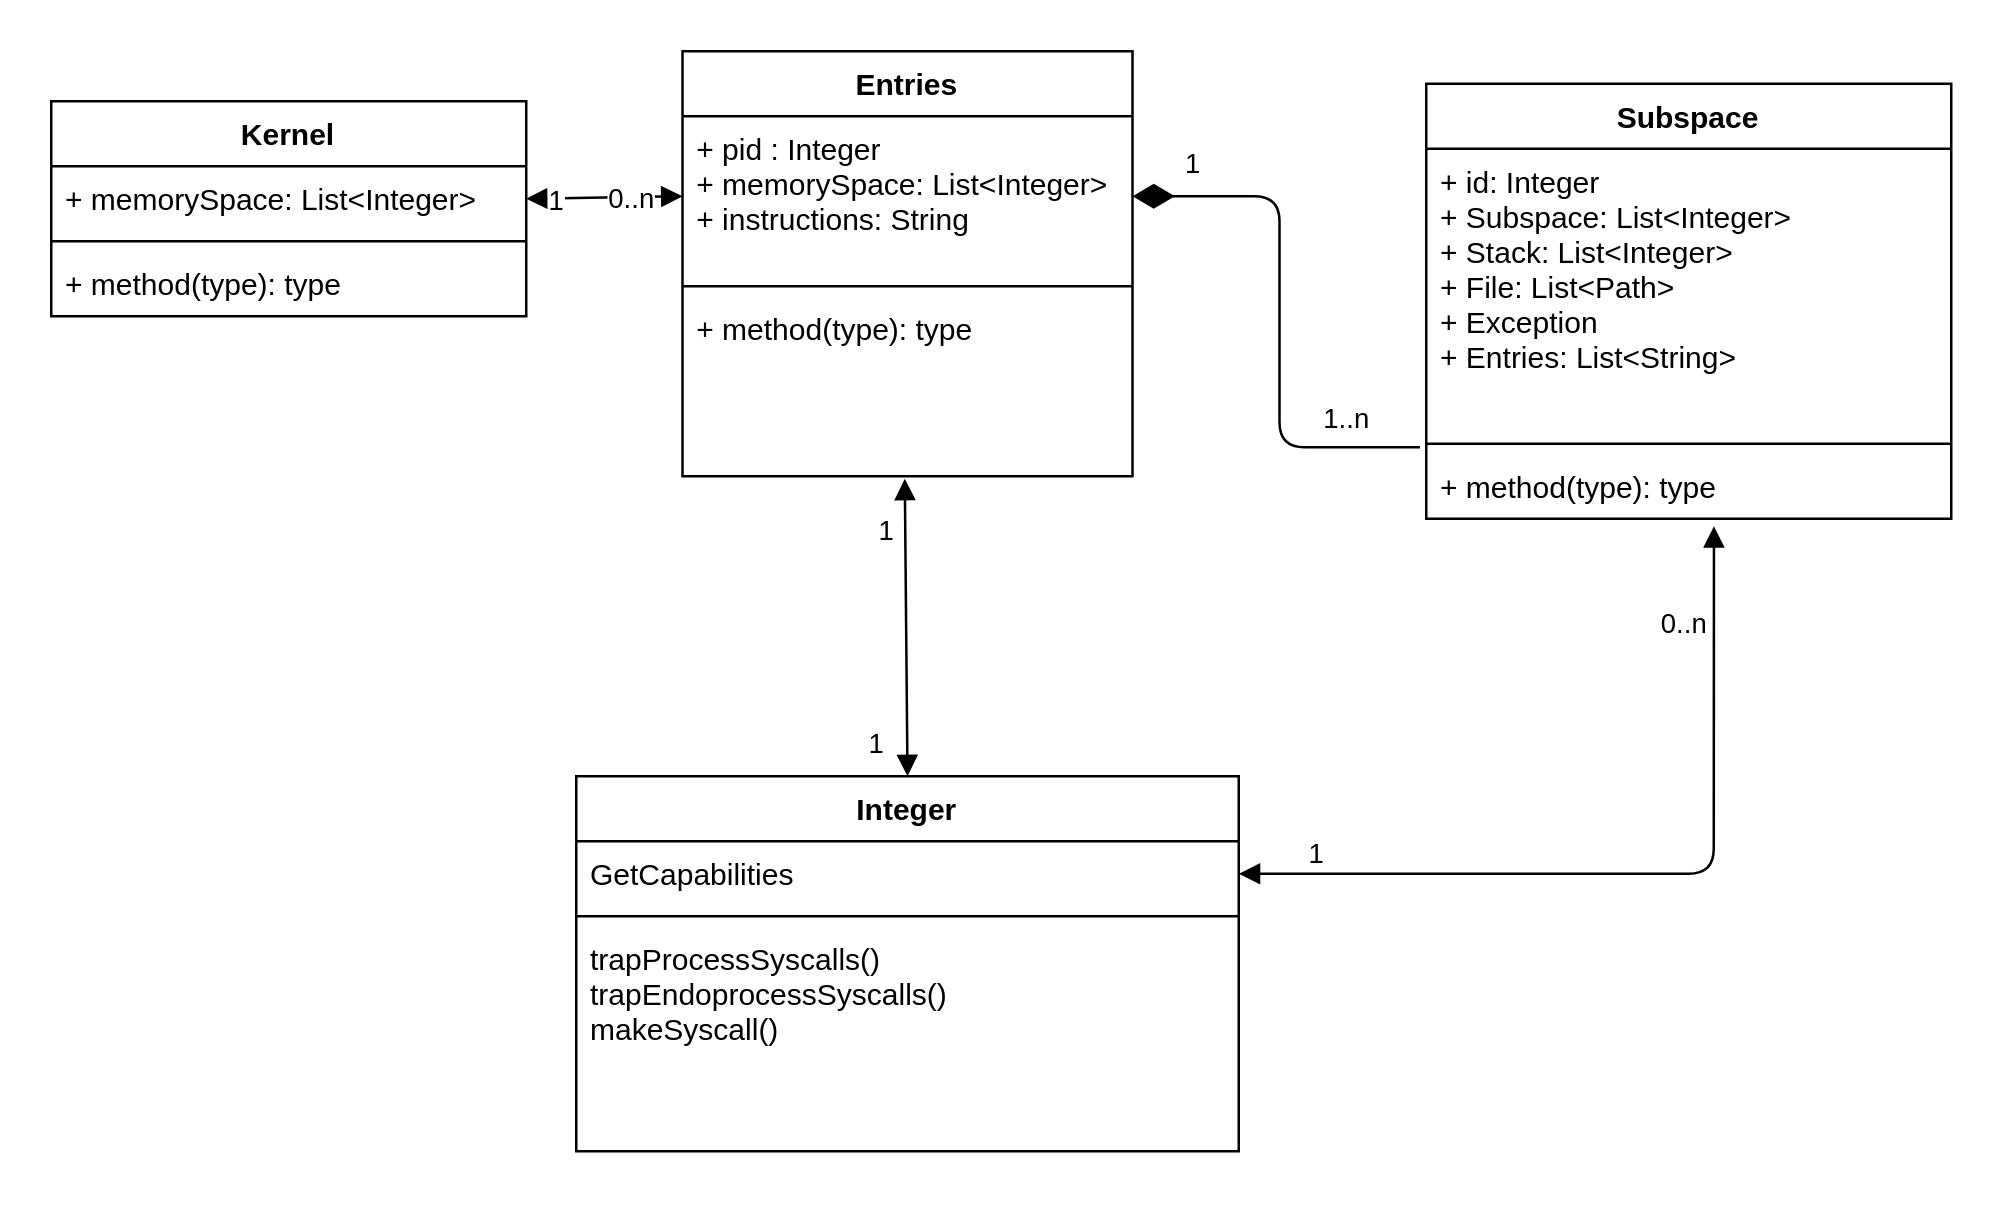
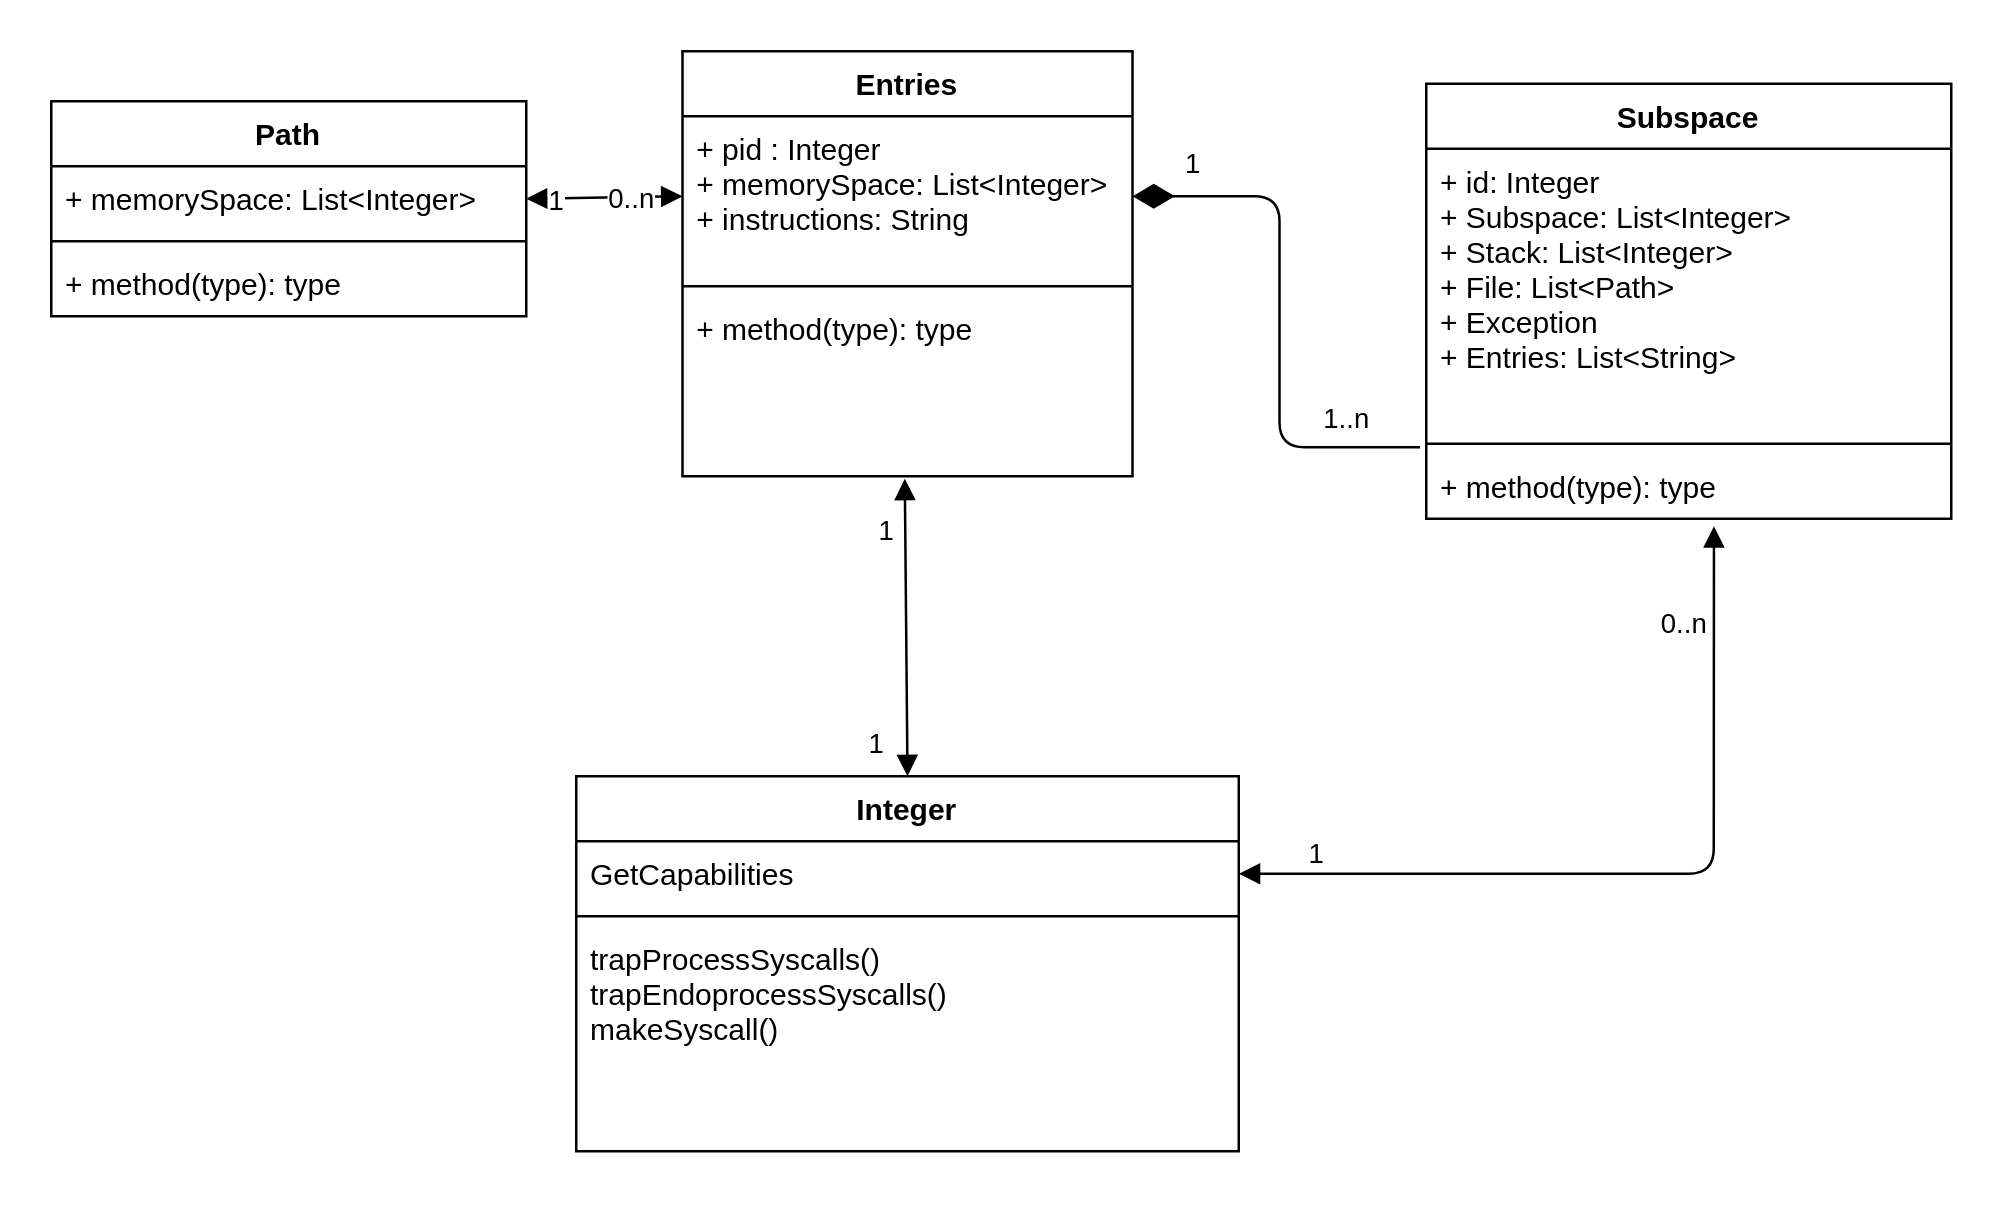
node "Kernel": label "Kernel" -> "Path"
